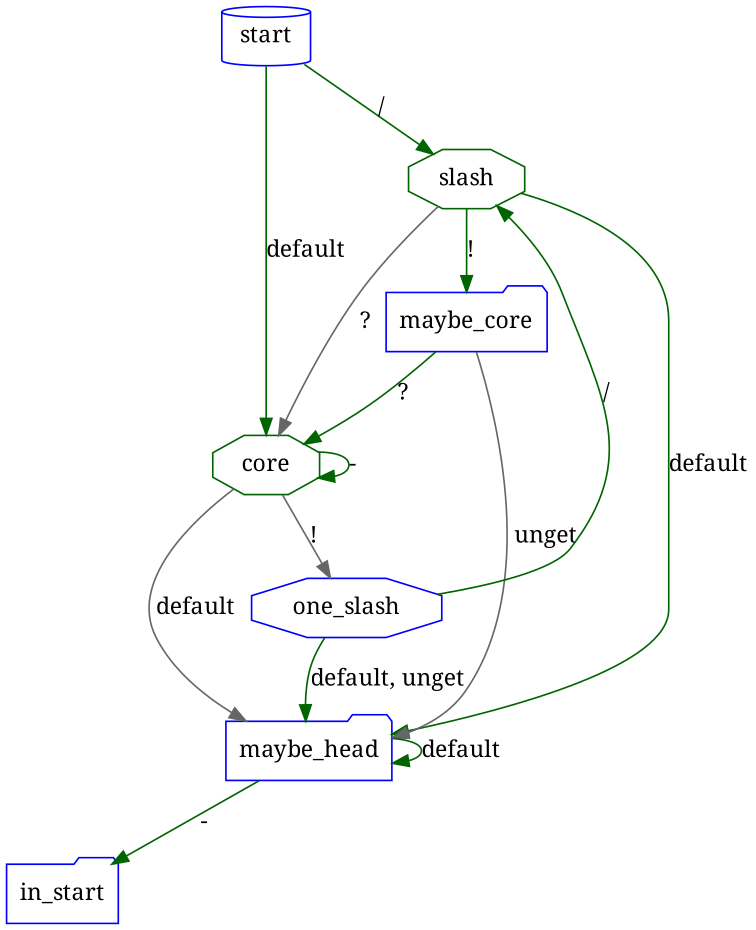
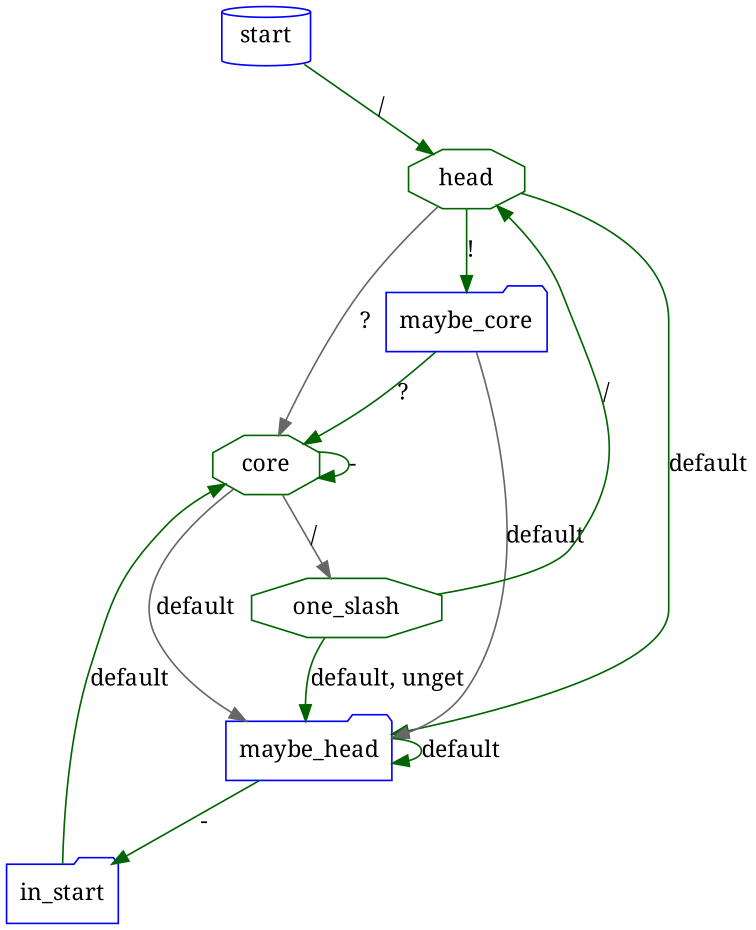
node "slash": label "slash" -> "head"
edge "start" -> "core": now "in_start" -> "core"
edge "core" -> "one_slash": label "!" -> "/"
edge "maybe_core" -> "maybe_head": label "unget" -> "default"
node "one_slash": color blue -> darkgreen
